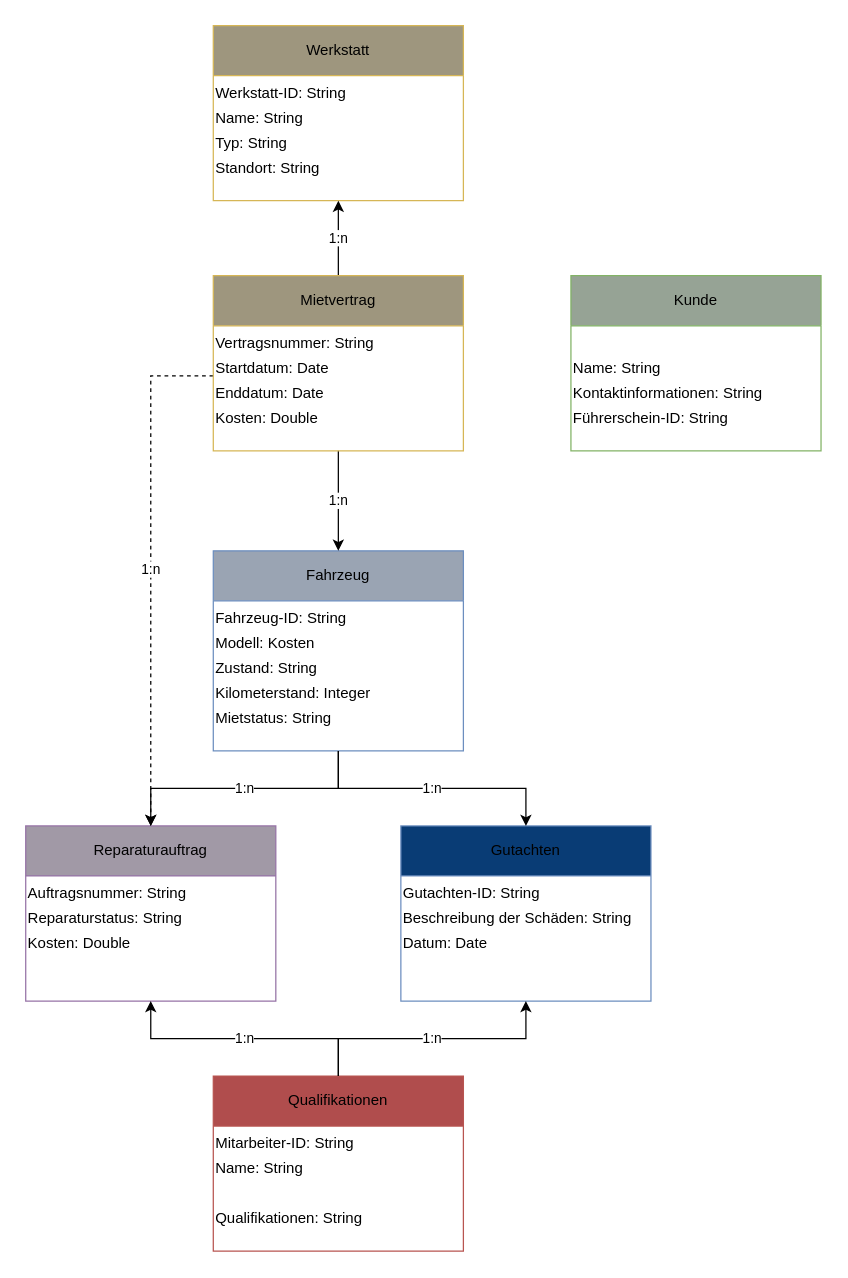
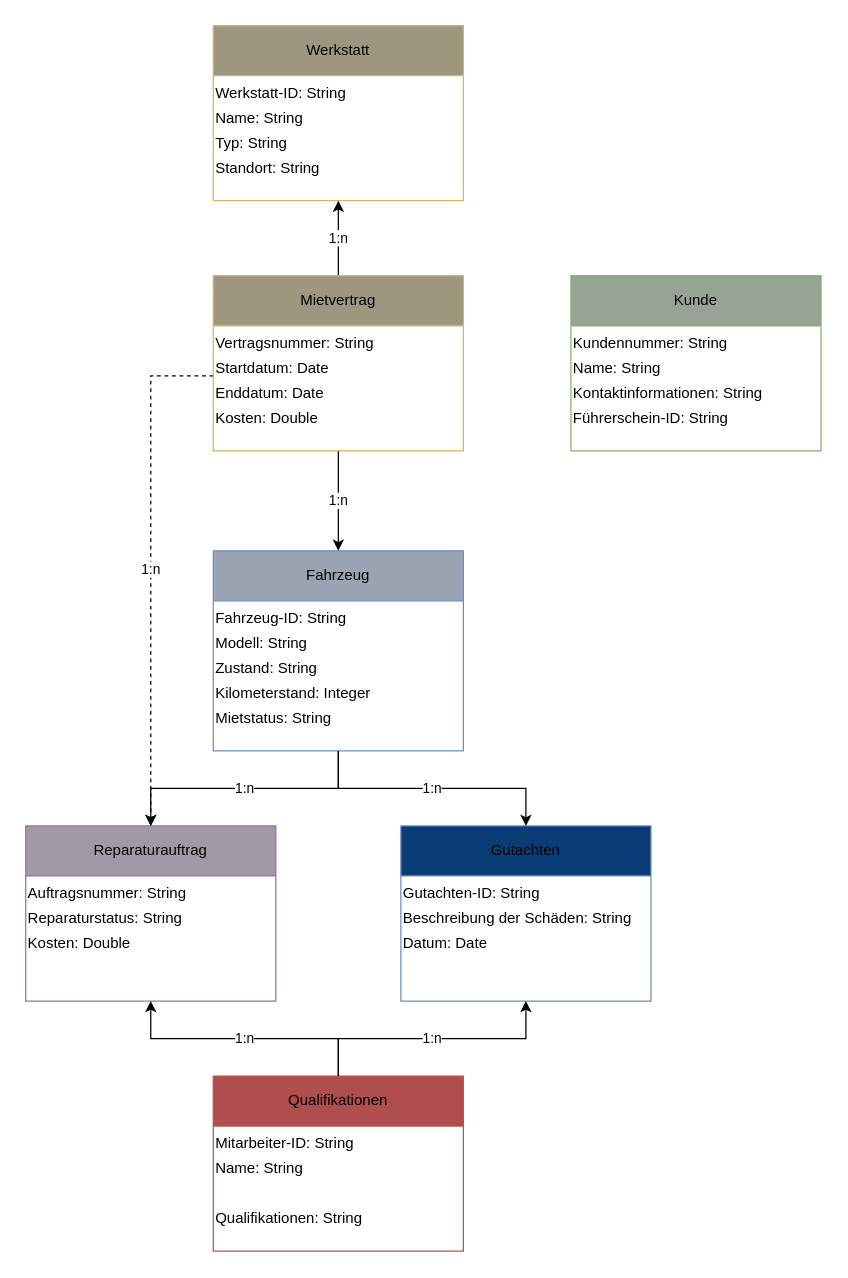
node "Kundennummer: String": added
node "Modell: Kosten": label "Modell: Kosten" -> "Modell: String"
